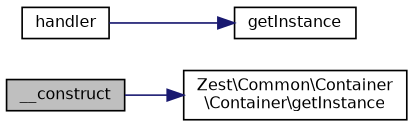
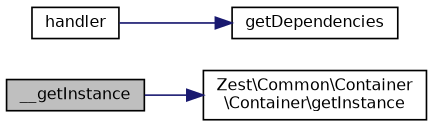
node "getInstance": label "getInstance" -> "getDependencies"
node "__construct": label "__construct" -> "__getInstance"
